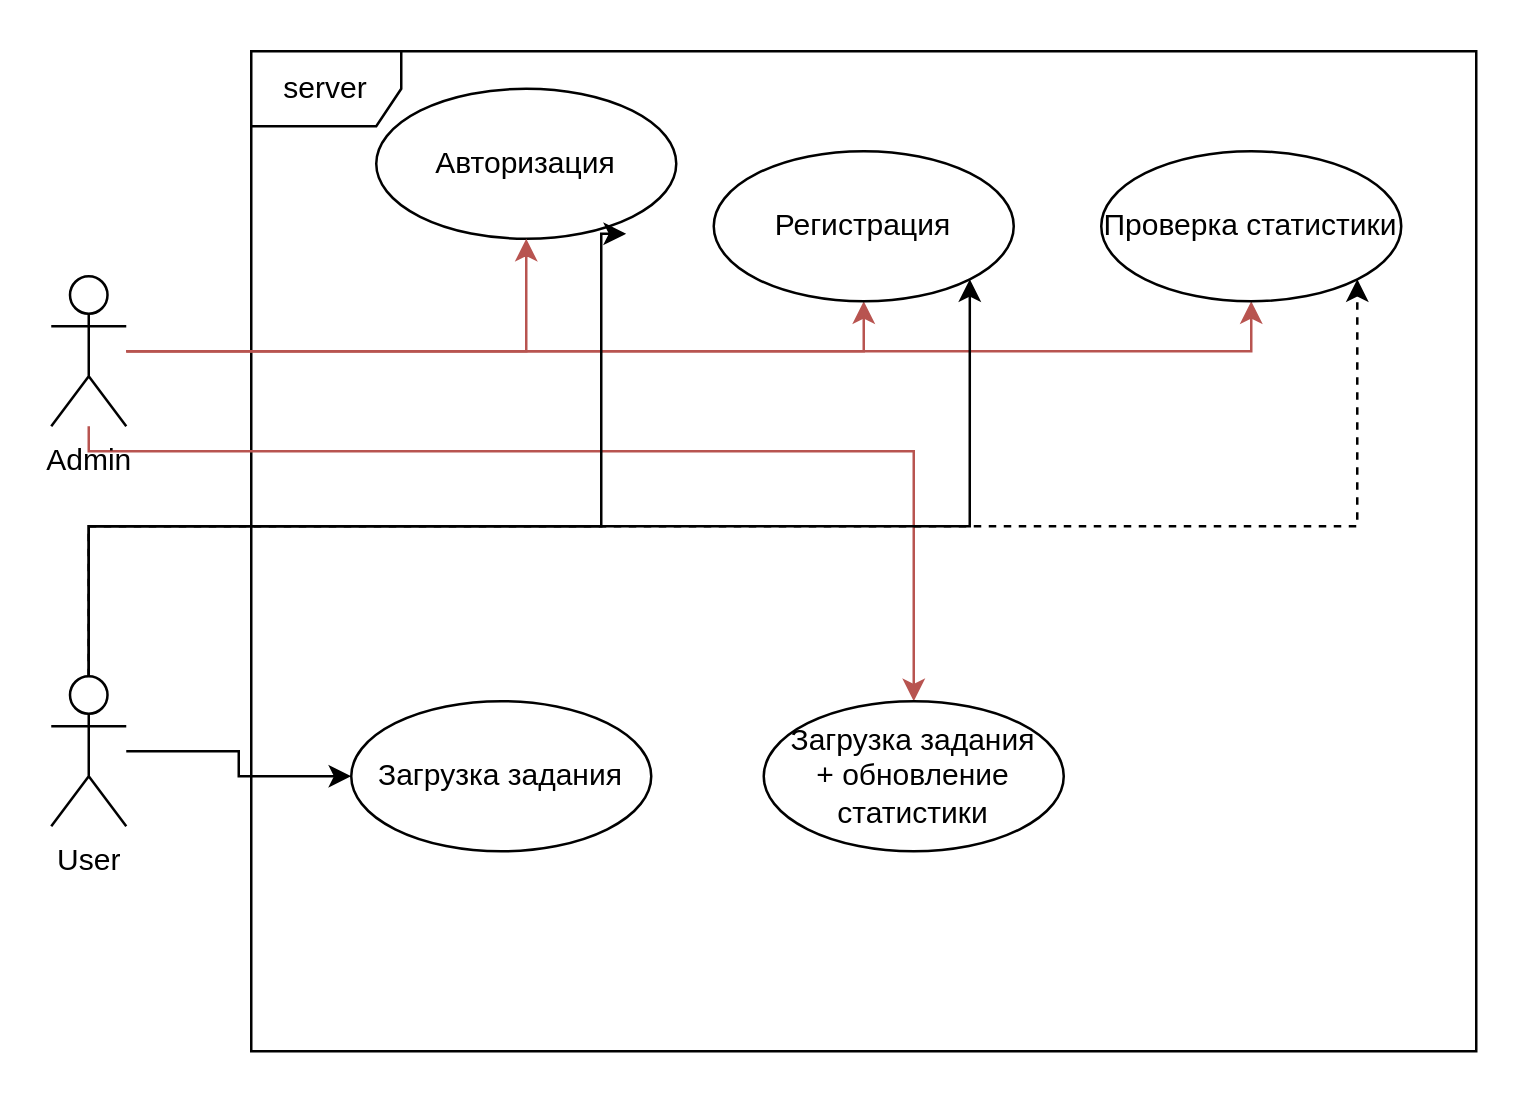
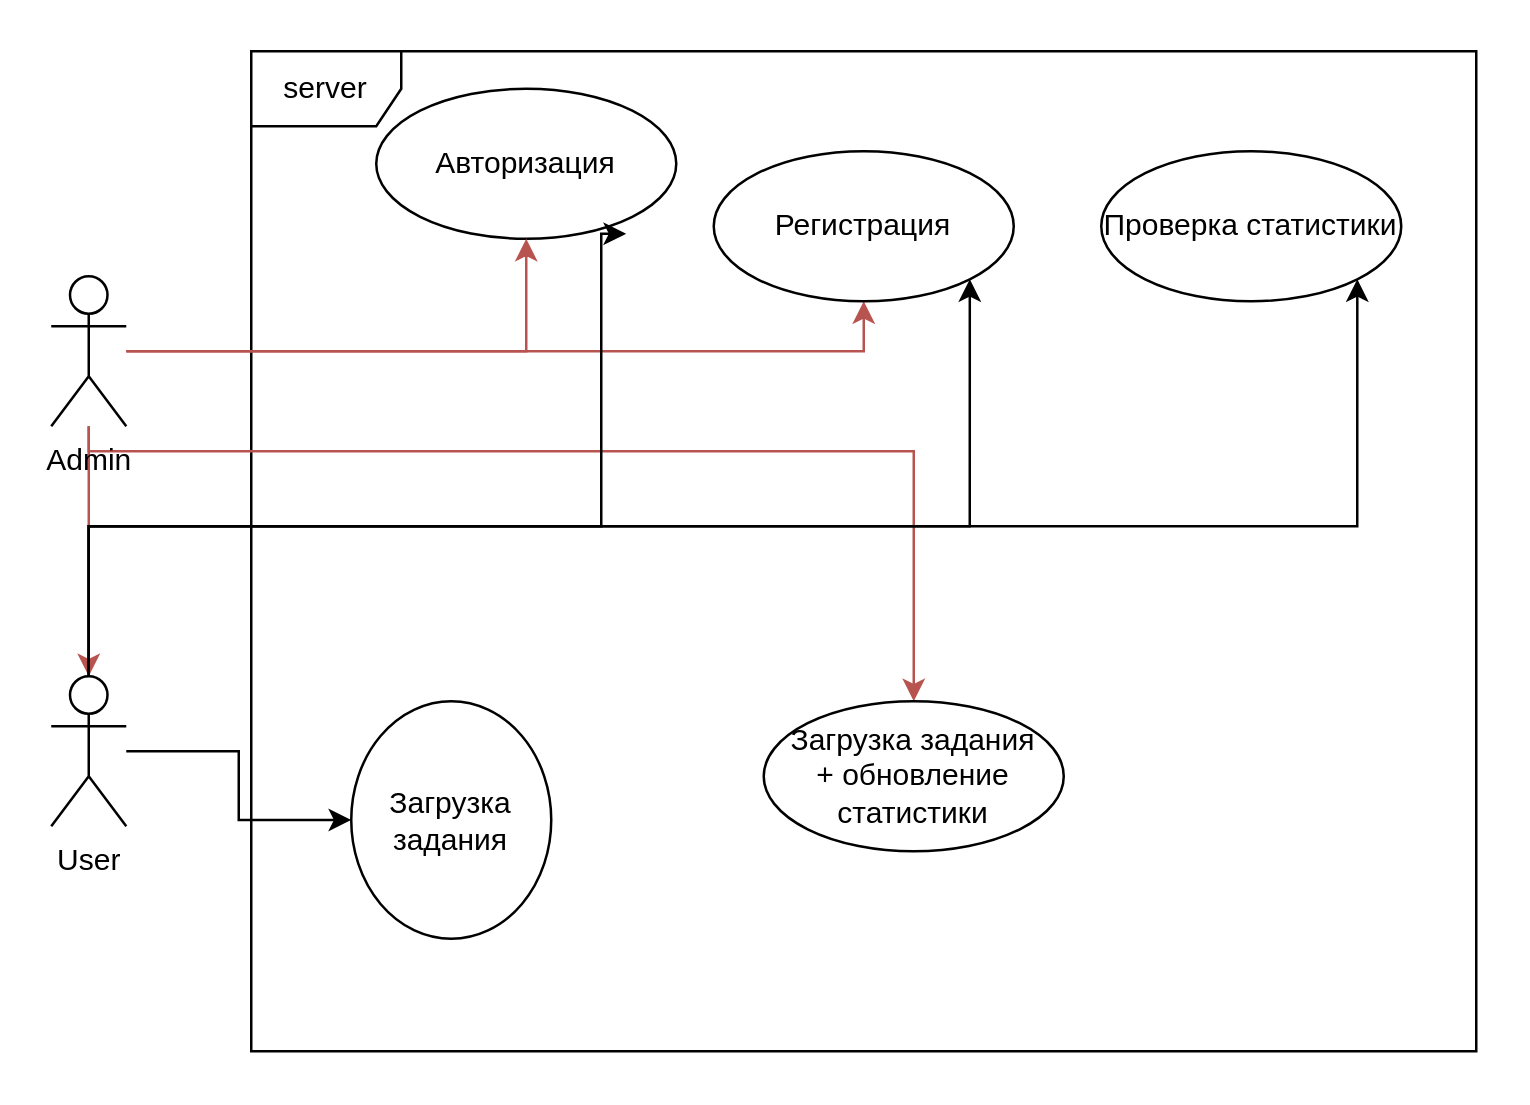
edge "Admin" -> "Проверка статистики": now "Admin" -> "User"
edge "User" -> "Проверка статистики": style dashed -> solid
node "Загрузка задания": size 300x150 -> 200x238
